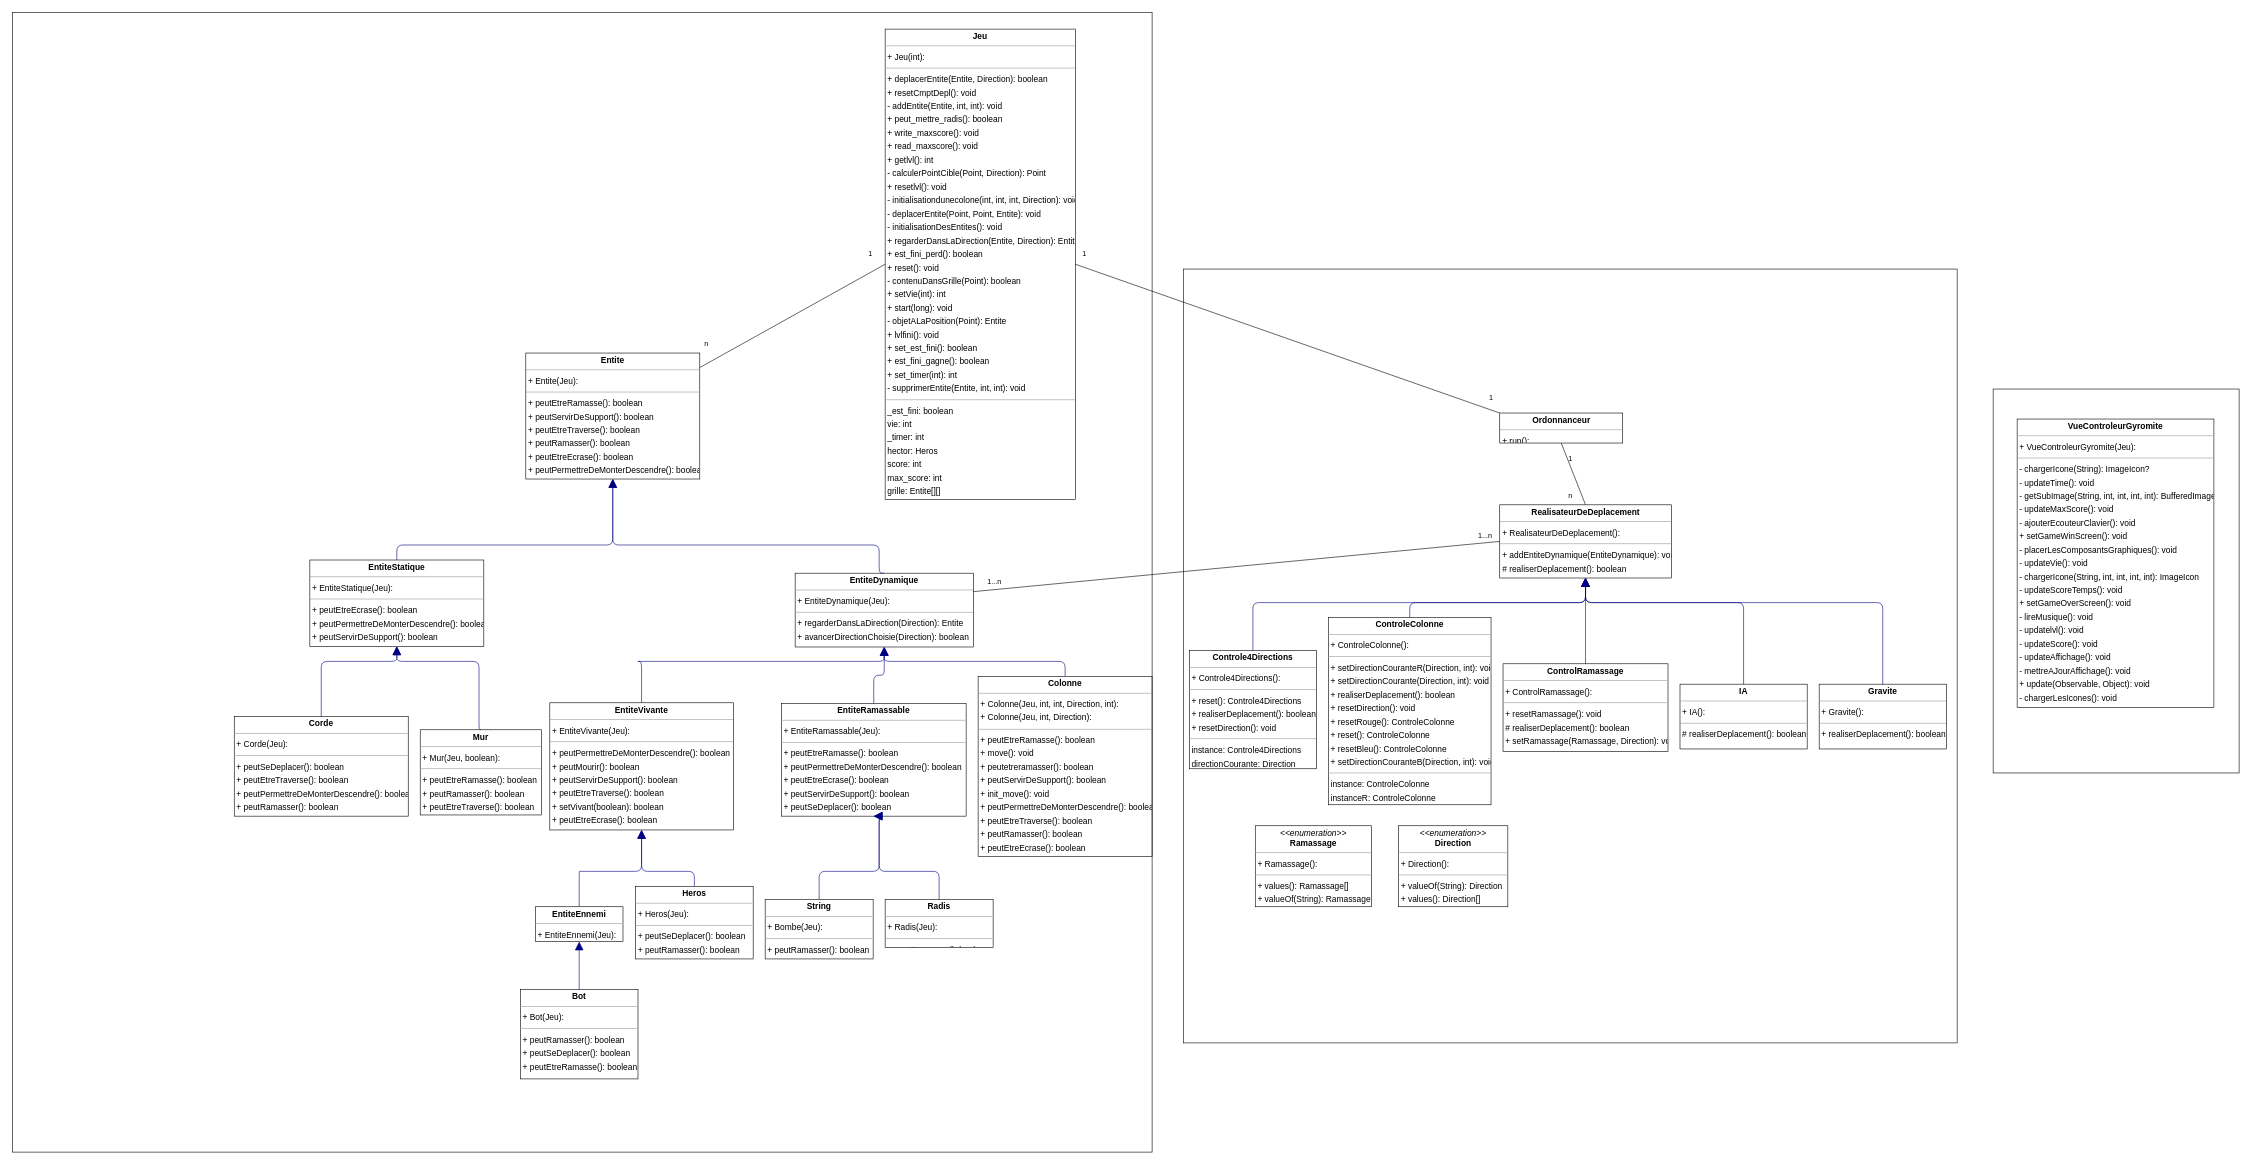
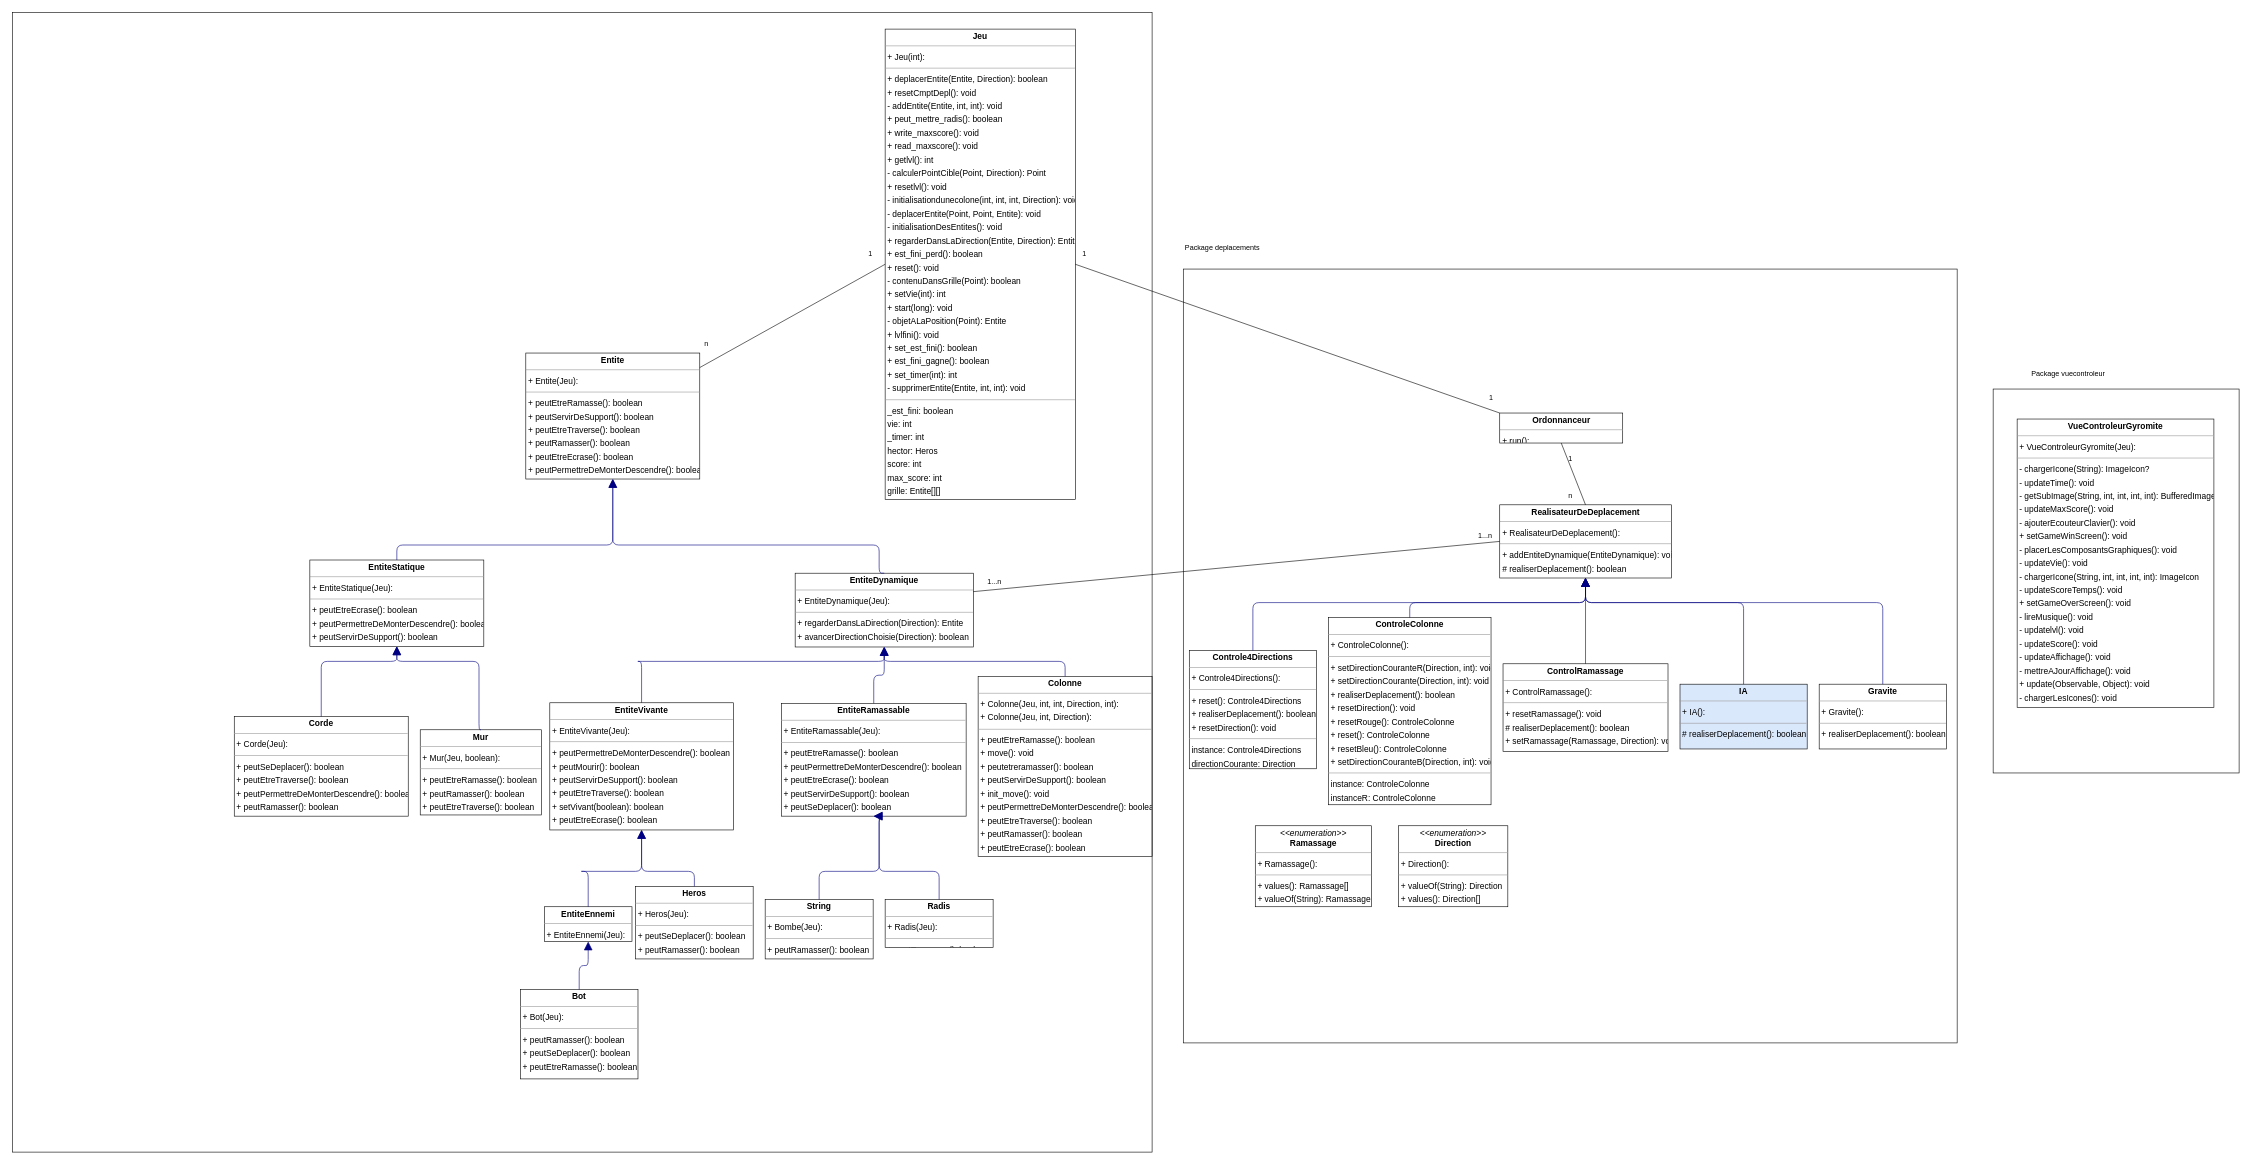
node "Package deplacements": added
node "Package vuecontroleur": added
node "IA + IA(): # realiserDeplacement(): boolean": fillcolor #ffffff -> #dae8fc
node "EntiteEnnemi + EntiteEnnemi(Jeu):": moved (579, 924) -> (588, 924)
